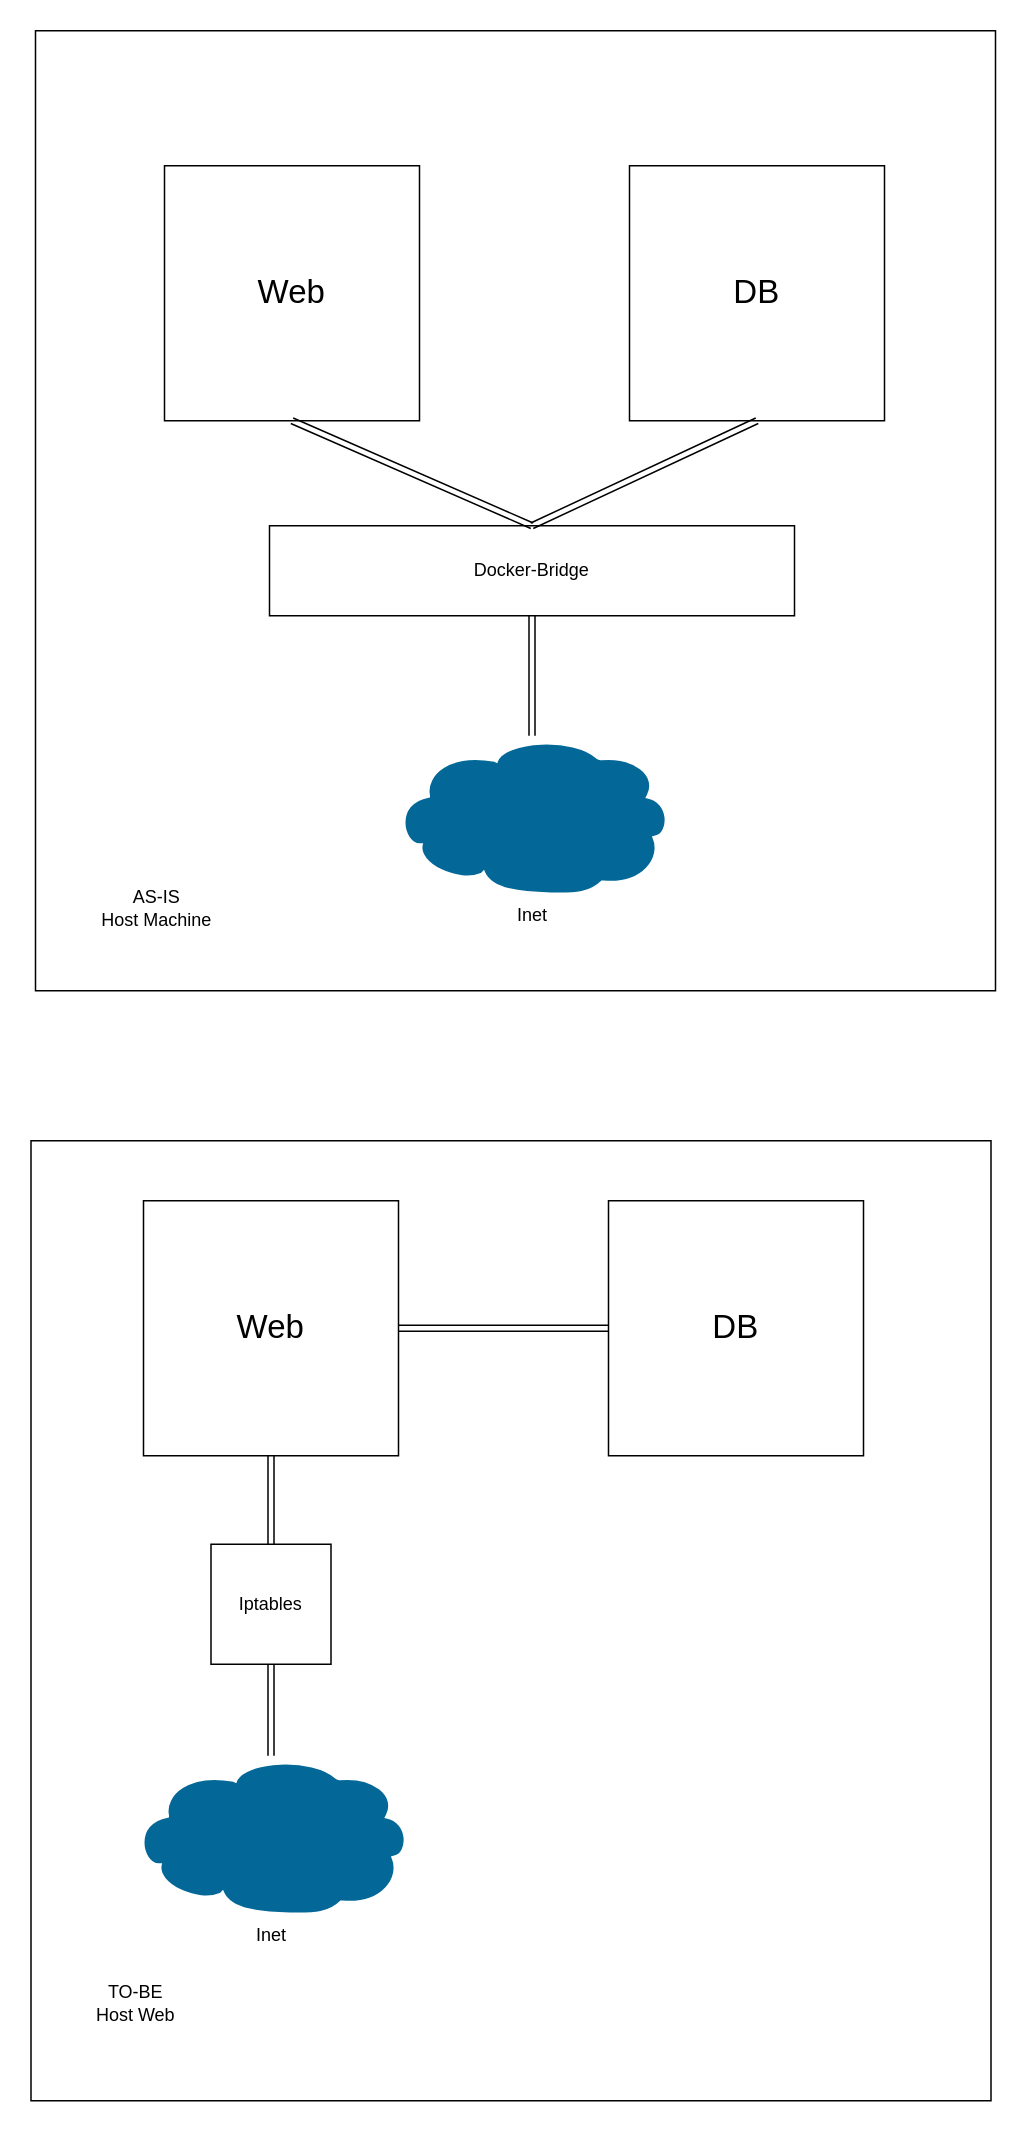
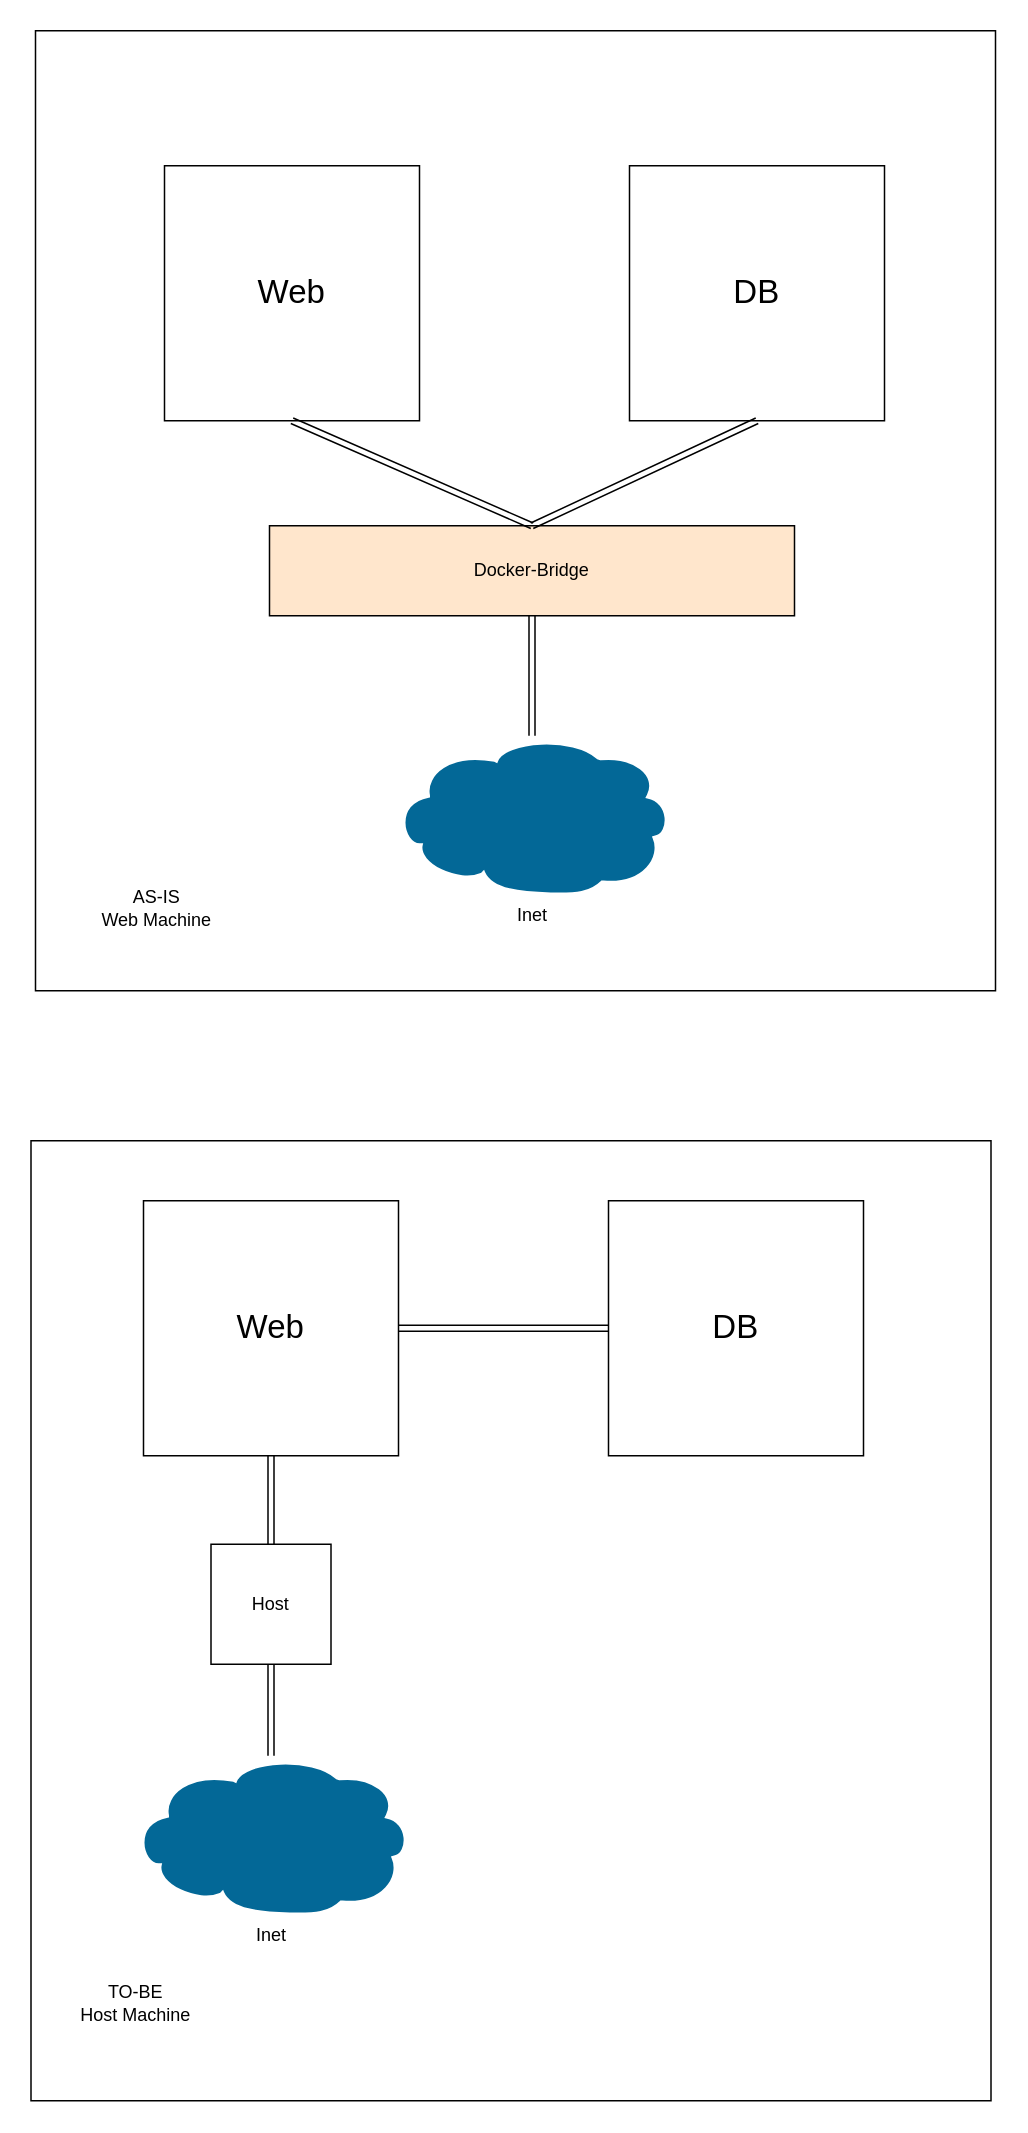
node "Docker-Bridge": fillcolor #ffffff -> #ffe6cc
node "AS-IS Host Machine": label "AS-IS Host Machine" -> "AS-IS Web Machine"
node "Iptables": label "Iptables" -> "Host"
node "TO-BE Host Web": label "TO-BE Host Web" -> "TO-BE Host Machine"
